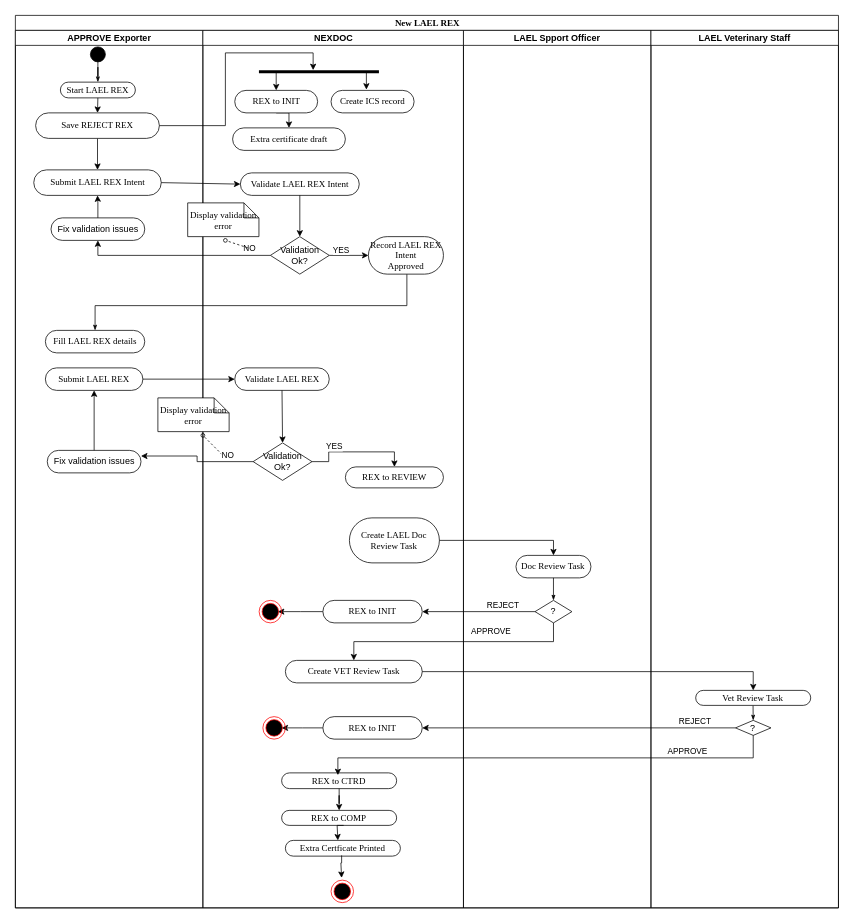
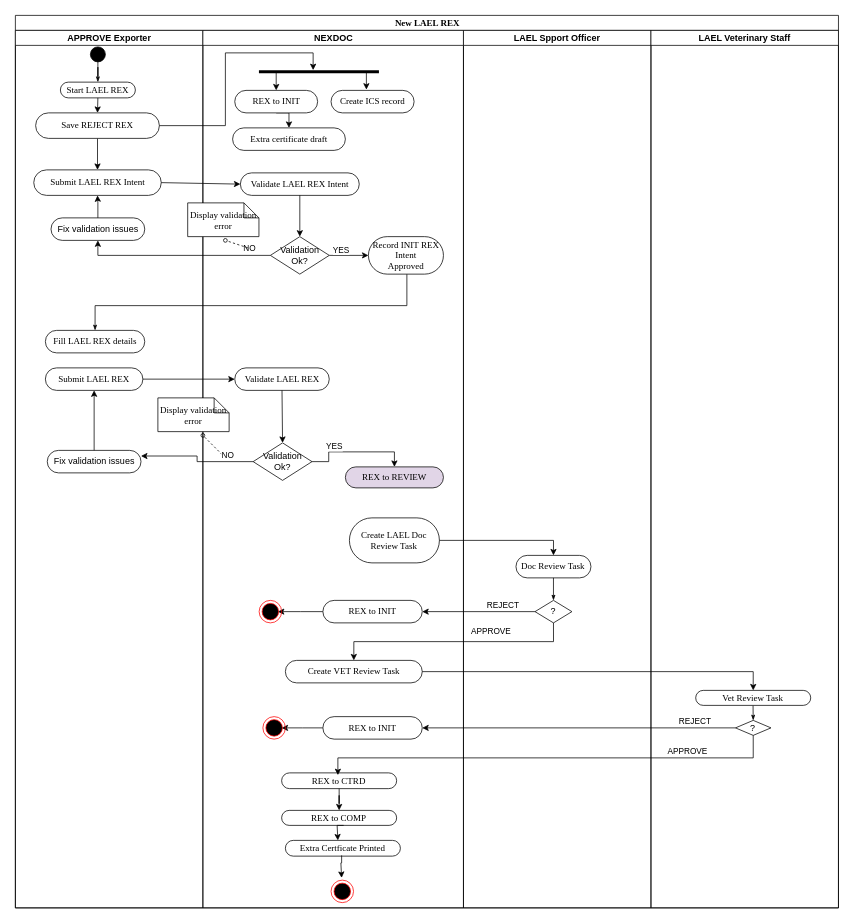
node "Record LAEL REX Intent Approved": label "Record LAEL REX Intent Approved" -> "Record INIT REX Intent Approved"
node "REX to REVIEW": fillcolor #ffffff -> #e1d5e7
